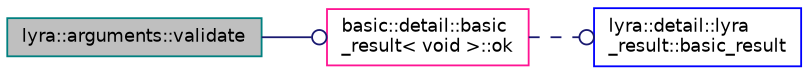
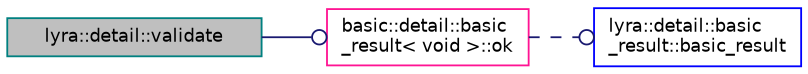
node "lyra::arguments::validate": label "lyra::arguments::validate" -> "lyra::detail::validate"
node "lyra::detail::lyra _result::basic_result": label "lyra::detail::lyra _result::basic_result" -> "lyra::detail::basic _result::basic_result"
